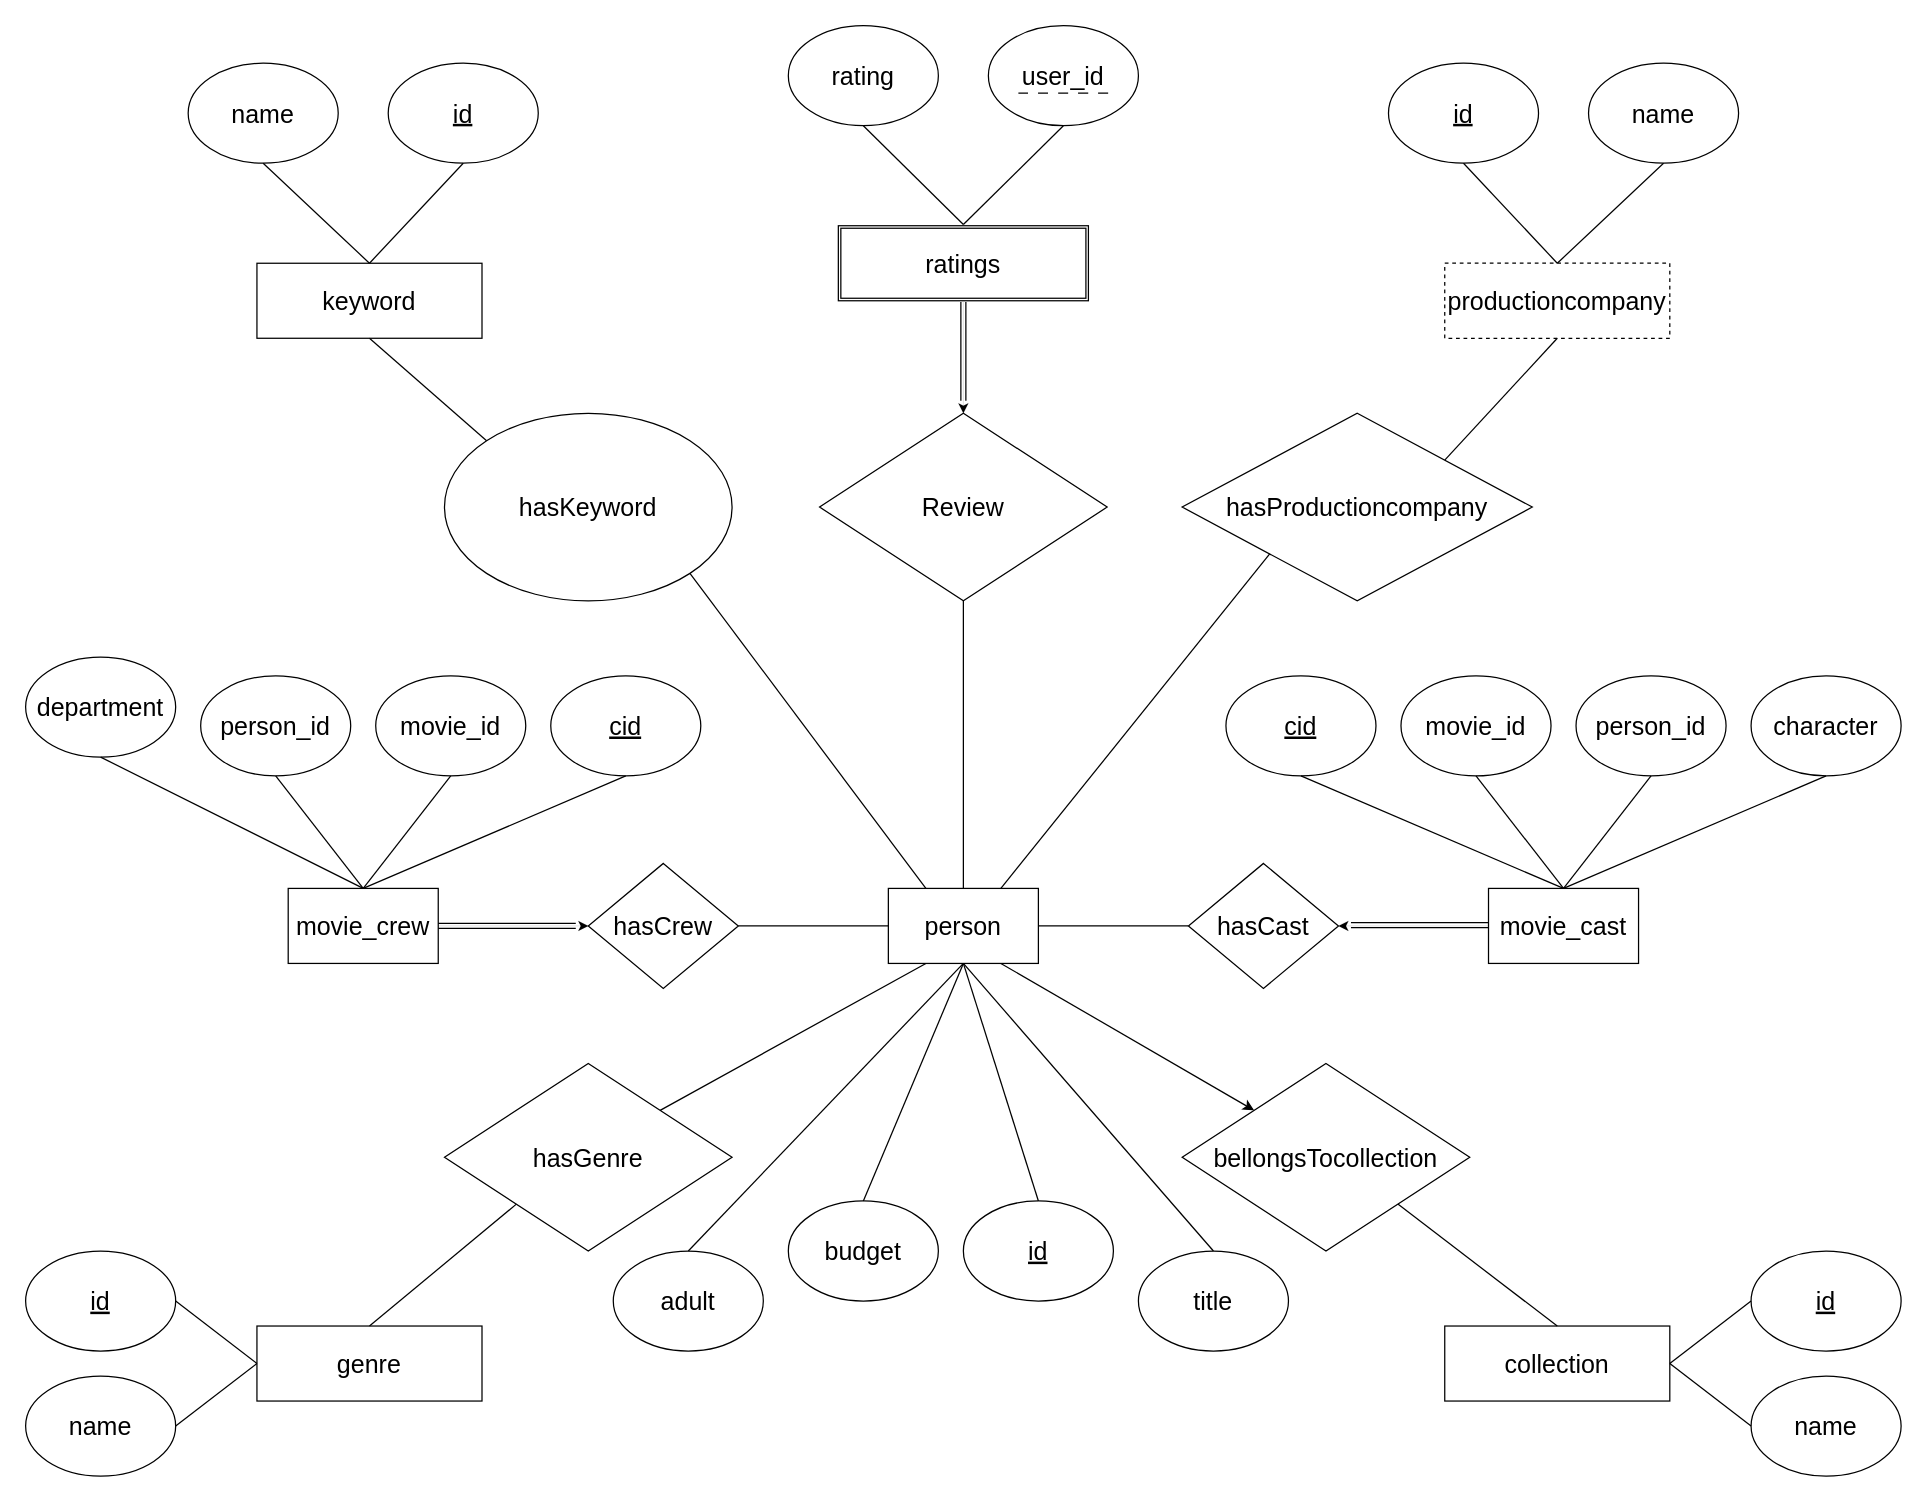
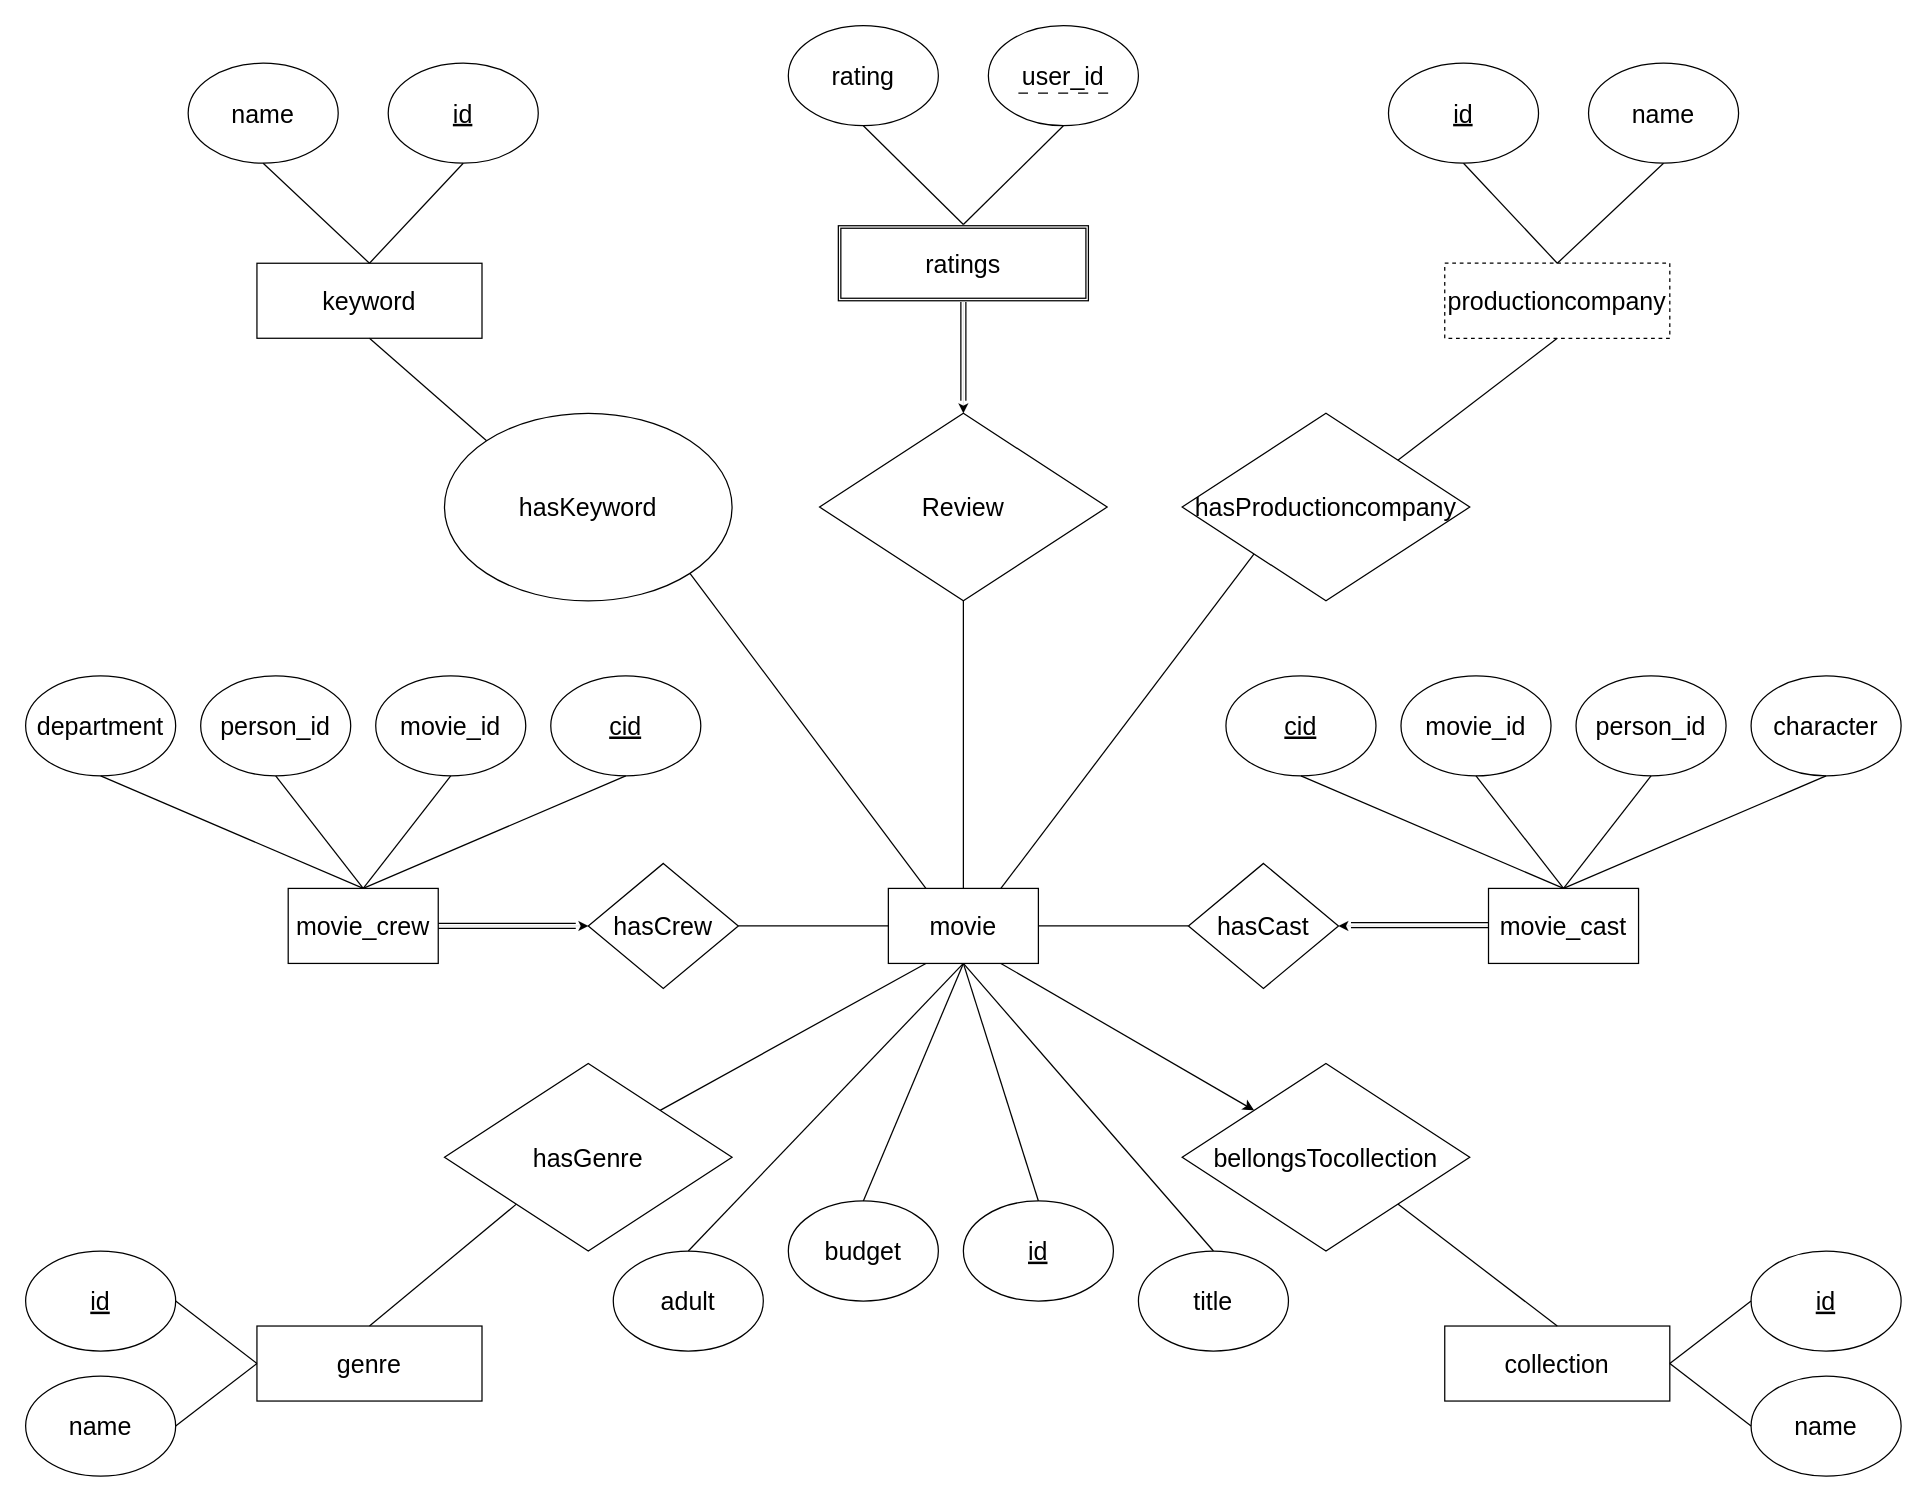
node "hasProductioncompany": size 350x188 -> 288x188
node "department": moved (101, 707) -> (101, 726)
node "person": label "person" -> "movie"
